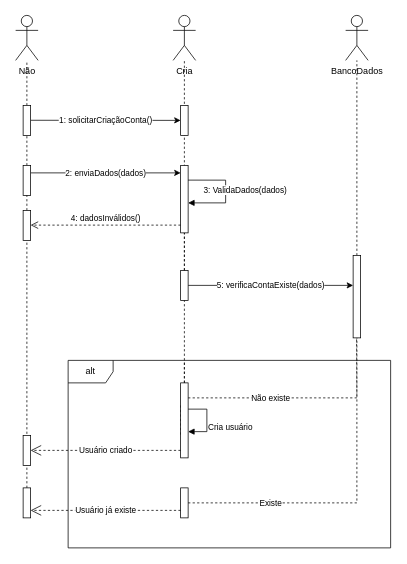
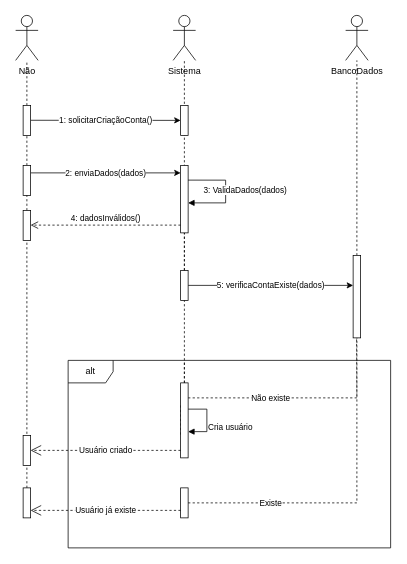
node "Cria": label "Cria" -> "Sistema"
